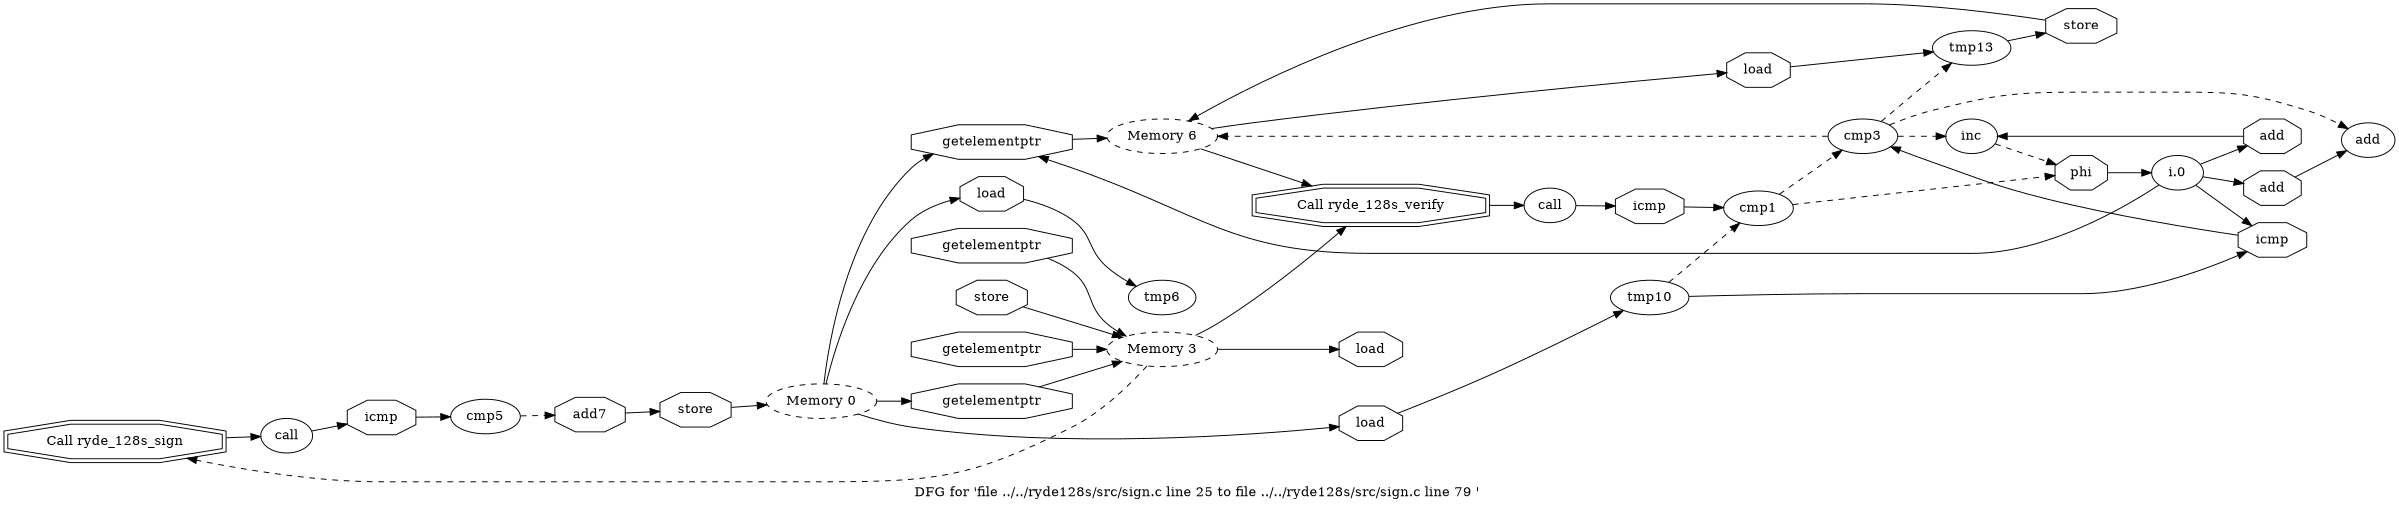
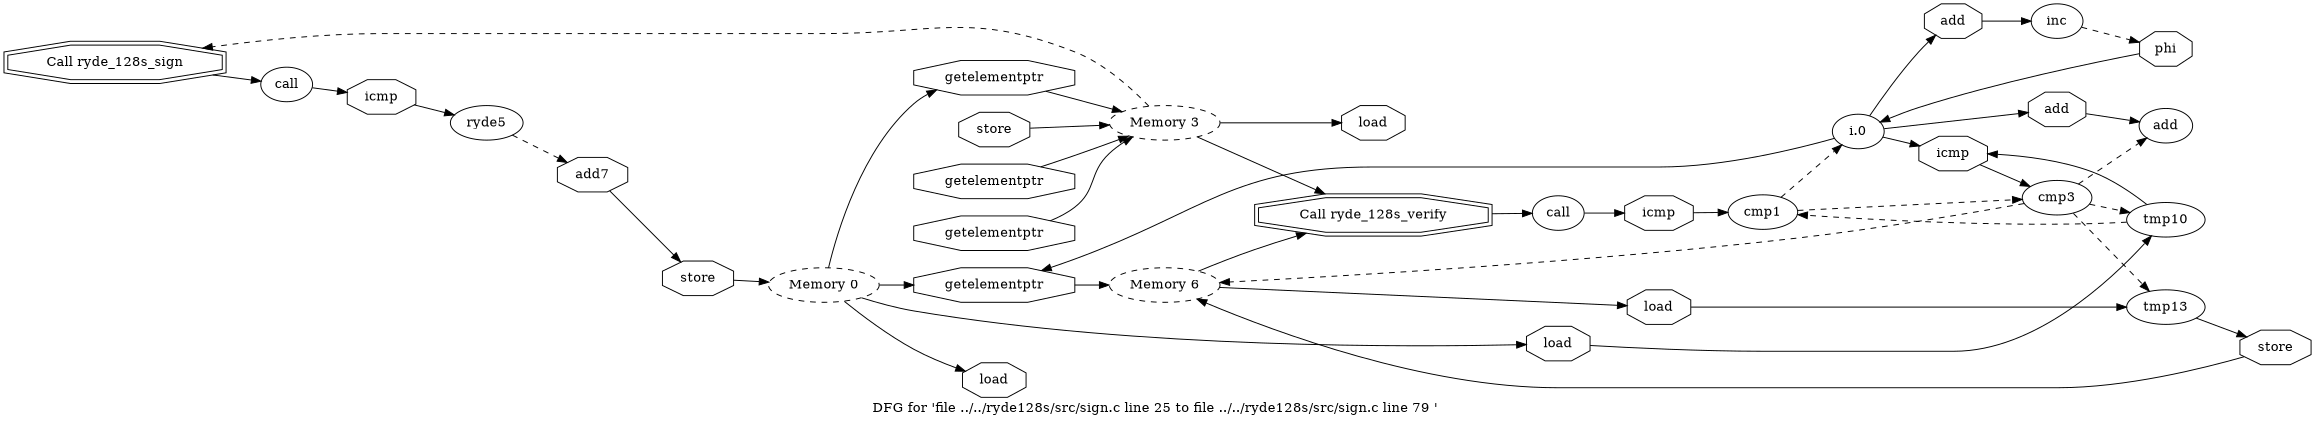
edge "cmp3" -> "inc": now "cmp3" -> "tmp10"
edge "cmp1" -> "phi": now "cmp1" -> "i.0"
node "tmp6": removed
node "cmp5": label "cmp5" -> "ryde5"
